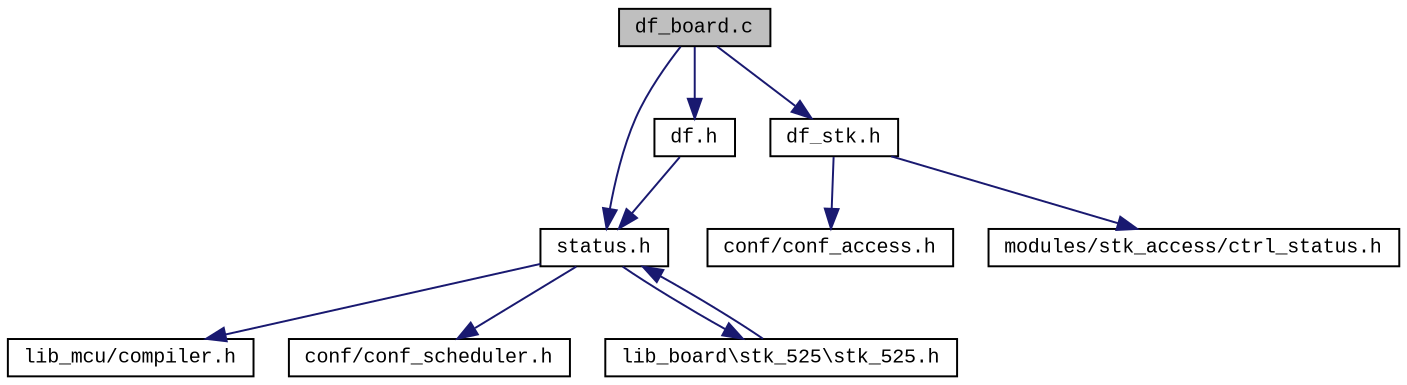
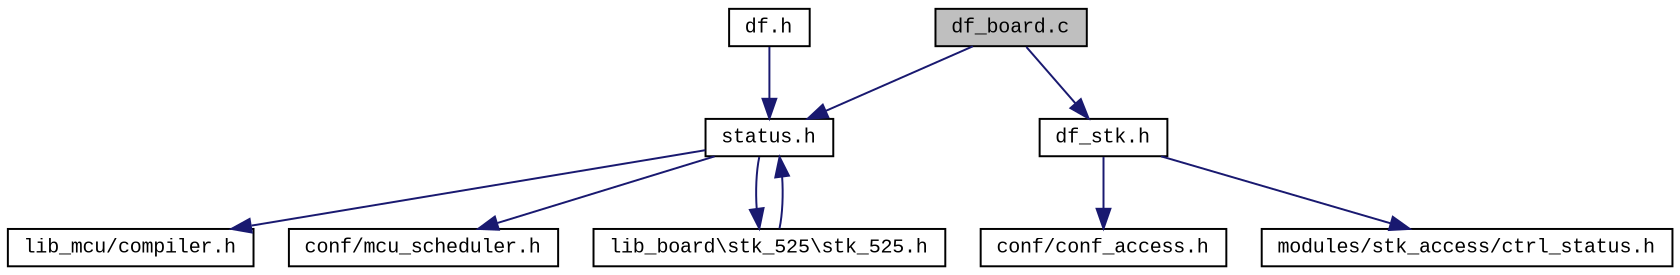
edge "df_board.c" -> "df.h": removed
node "conf/conf_scheduler.h": label "conf/conf_scheduler.h" -> "conf/mcu_scheduler.h"
